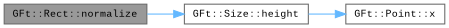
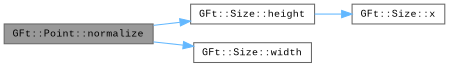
node "GFt::Rect::normalize": label "GFt::Rect::normalize" -> "GFt::Point::normalize"
node "GFt::Point::x": label "GFt::Point::x" -> "GFt::Size::x"
node "GFt::Size::width": added
